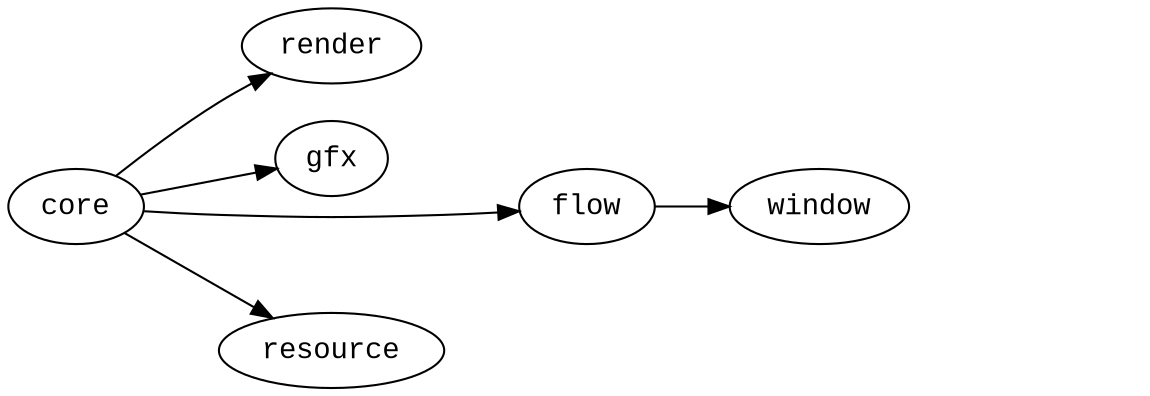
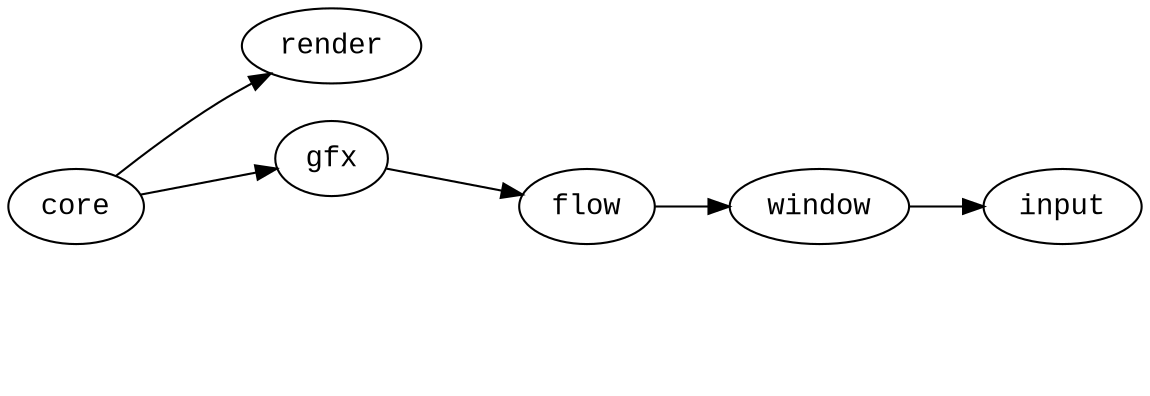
node "input": added
edge "core" -> "flow": now "gfx" -> "flow"
node "resource": removed
